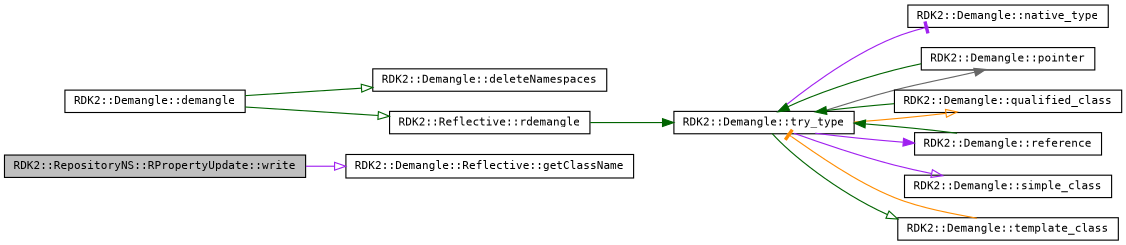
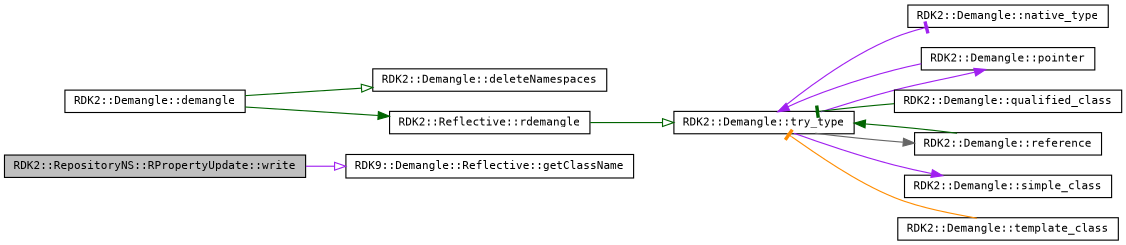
edge "RDK2::Demangle::pointer" -> "RDK2::Demangle::try_type": color darkgreen -> purple
edge "RDK2::Demangle::try_type" -> "RDK2::Demangle::pointer": color gray40 -> purple
edge "RDK2::Demangle::qualified_class" -> "RDK2::Demangle::try_type": arrowhead normal -> tee
edge "RDK2::Demangle::demangle" -> "RDK2::Reflective::rdemangle": arrowhead onormal -> normal
edge "RDK2::Demangle::try_type" -> "RDK2::Demangle::qualified_class": removed
edge "RDK2::Reflective::rdemangle" -> "RDK2::Demangle::try_type": arrowhead normal -> onormal
edge "RDK2::Demangle::try_type" -> "RDK2::Demangle::reference": color purple -> gray40
edge "RDK2::Demangle::try_type" -> "RDK2::Demangle::simple_class": arrowhead onormal -> normal
node "RDK2::Demangle::Reflective::getClassName": label "RDK2::Demangle::Reflective::getClassName" -> "RDK9::Demangle::Reflective::getClassName"
edge "RDK2::Demangle::try_type" -> "RDK2::Demangle::template_class": removed
